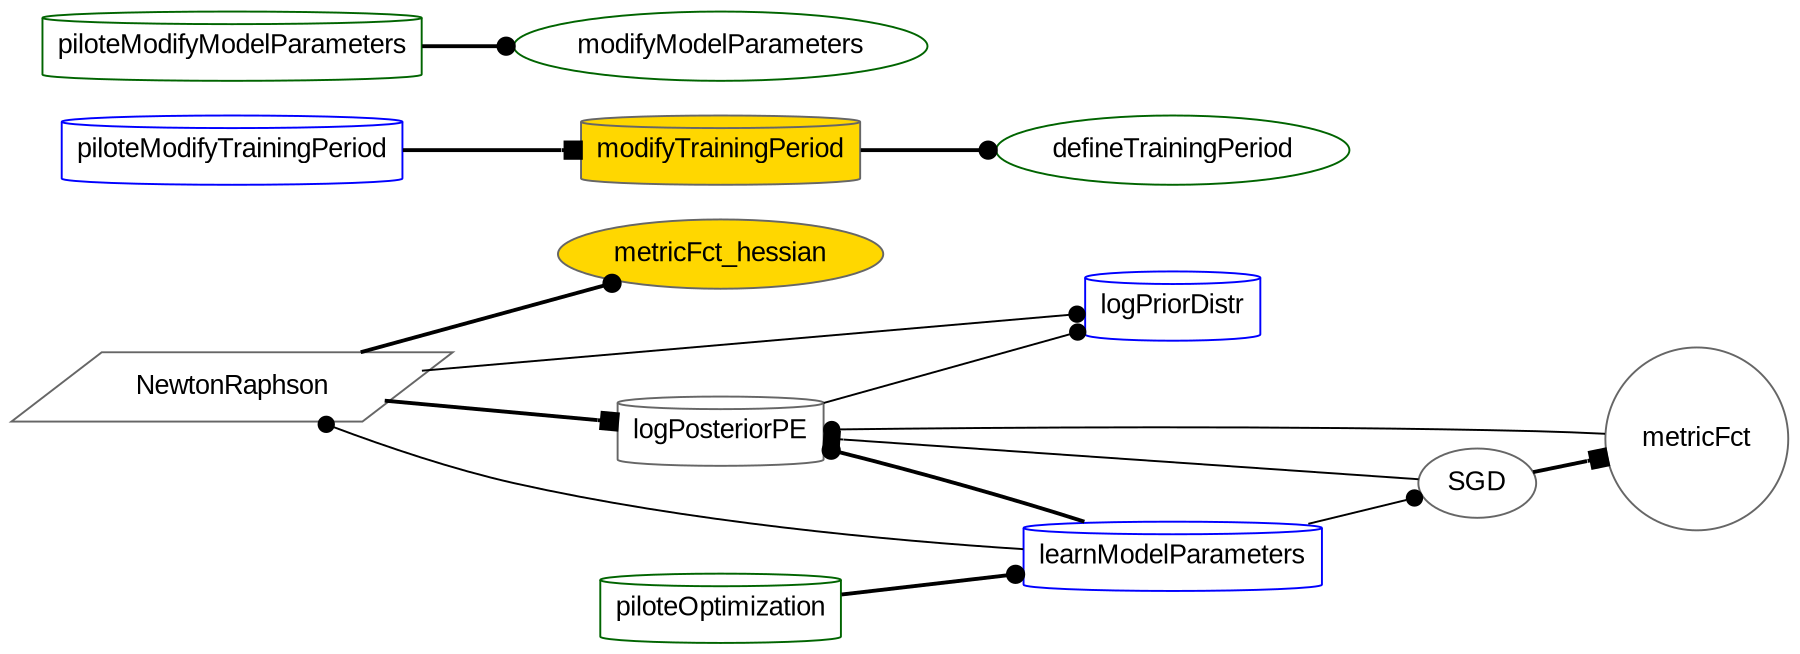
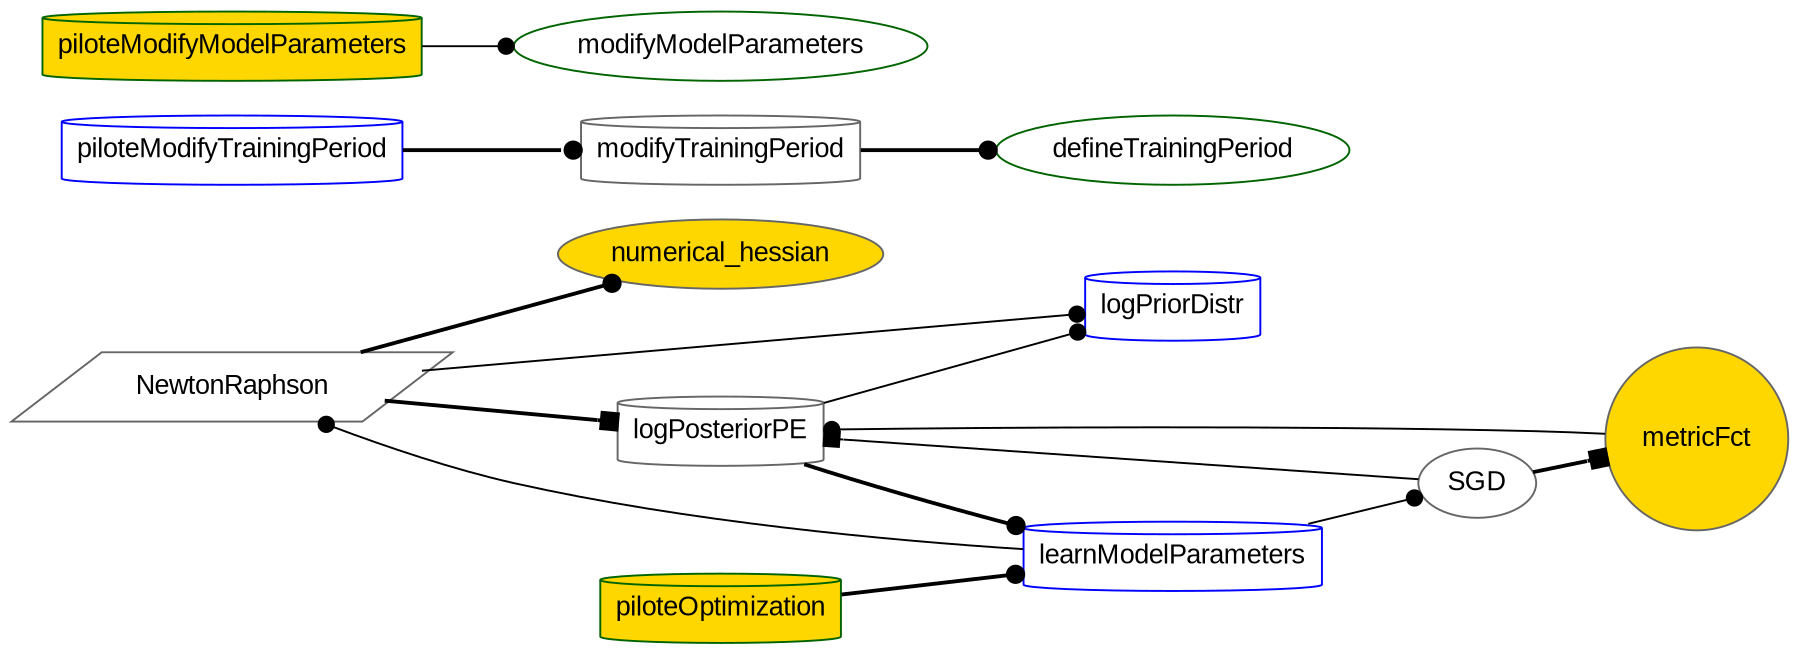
node "piloteModifyModelParameters": fillcolor white -> gold
edge "piloteModifyModelParameters" -> "modifyModelParameters": style bold -> solid
edge "piloteModifyTrainingPeriod" -> "modifyTrainingPeriod": arrowhead box -> dot
node "modifyTrainingPeriod": fillcolor gold -> white
node "metricFct_hessian": label "metricFct_hessian" -> "numerical_hessian"
node "metricFct": fillcolor white -> gold
edge "learnModelParameters" -> "logPosteriorPE": reversed
node "piloteOptimization": fillcolor white -> gold
